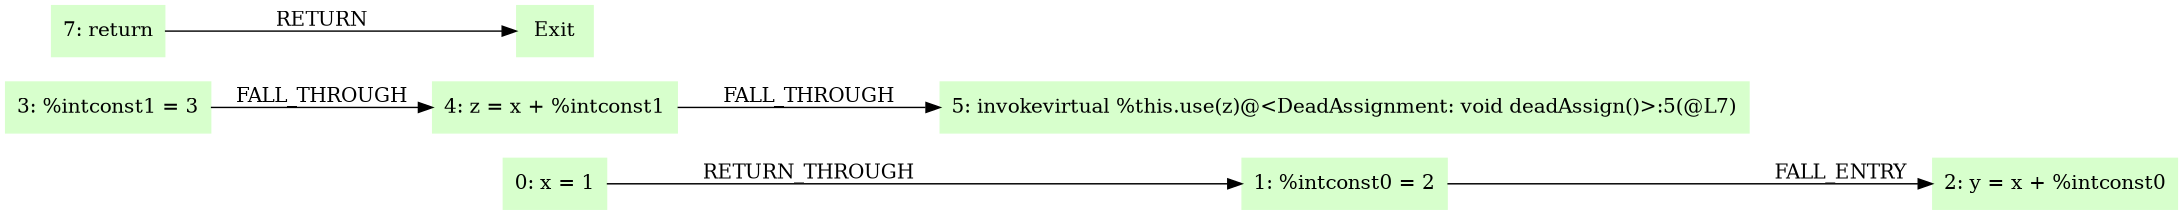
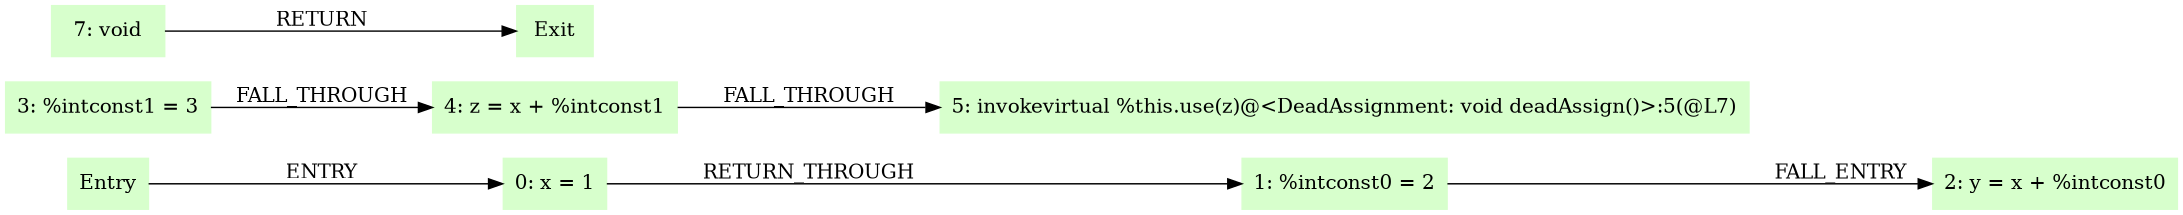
node "7: return": label "7: return" -> "7: void"
node "Entry": added
